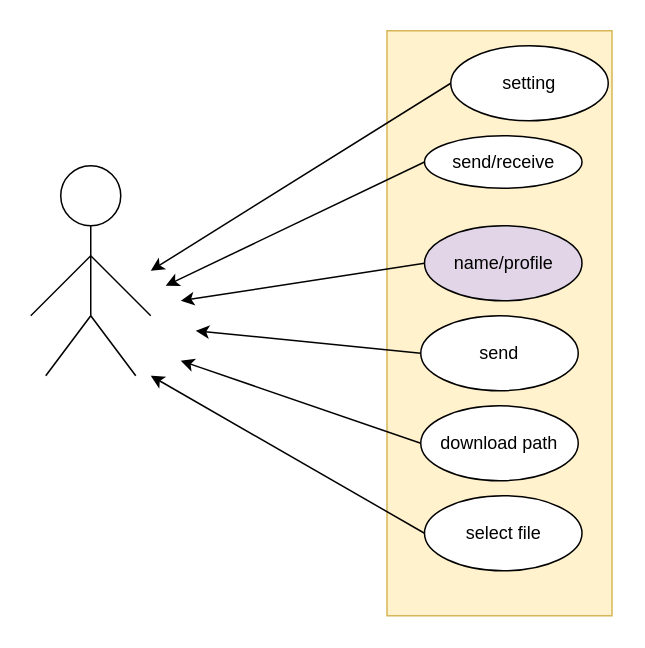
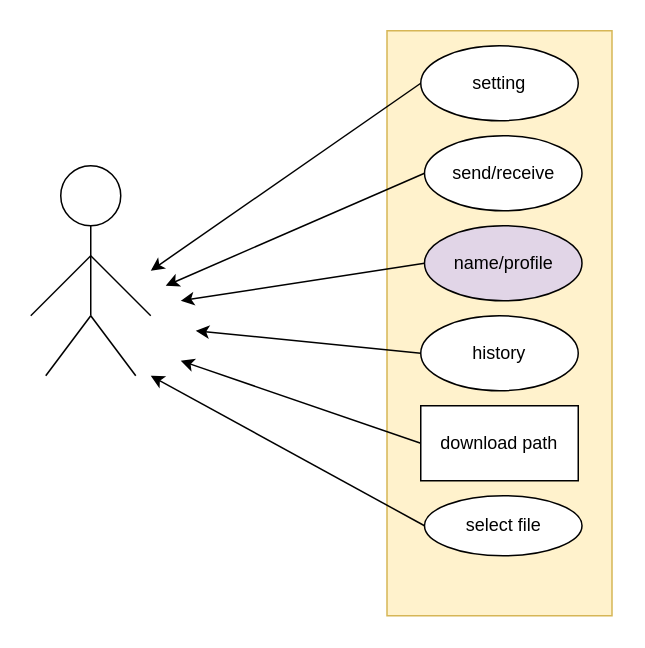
node "setting": moved (530, 83) -> (500, 83)
node "send/receive": size 158x53 -> 158x75
node "send": label "send" -> "history"
node "download path": shape ellipse -> rectangle
node "select file": size 158x75 -> 158x60
